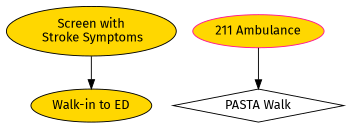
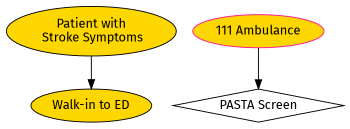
node "Screen with Stroke Symptoms": label "Screen with Stroke Symptoms" -> "Patient with Stroke Symptoms"
node "211 Ambulance": label "211 Ambulance" -> "111 Ambulance"
node "PASTA Walk": label "PASTA Walk" -> "PASTA Screen"
